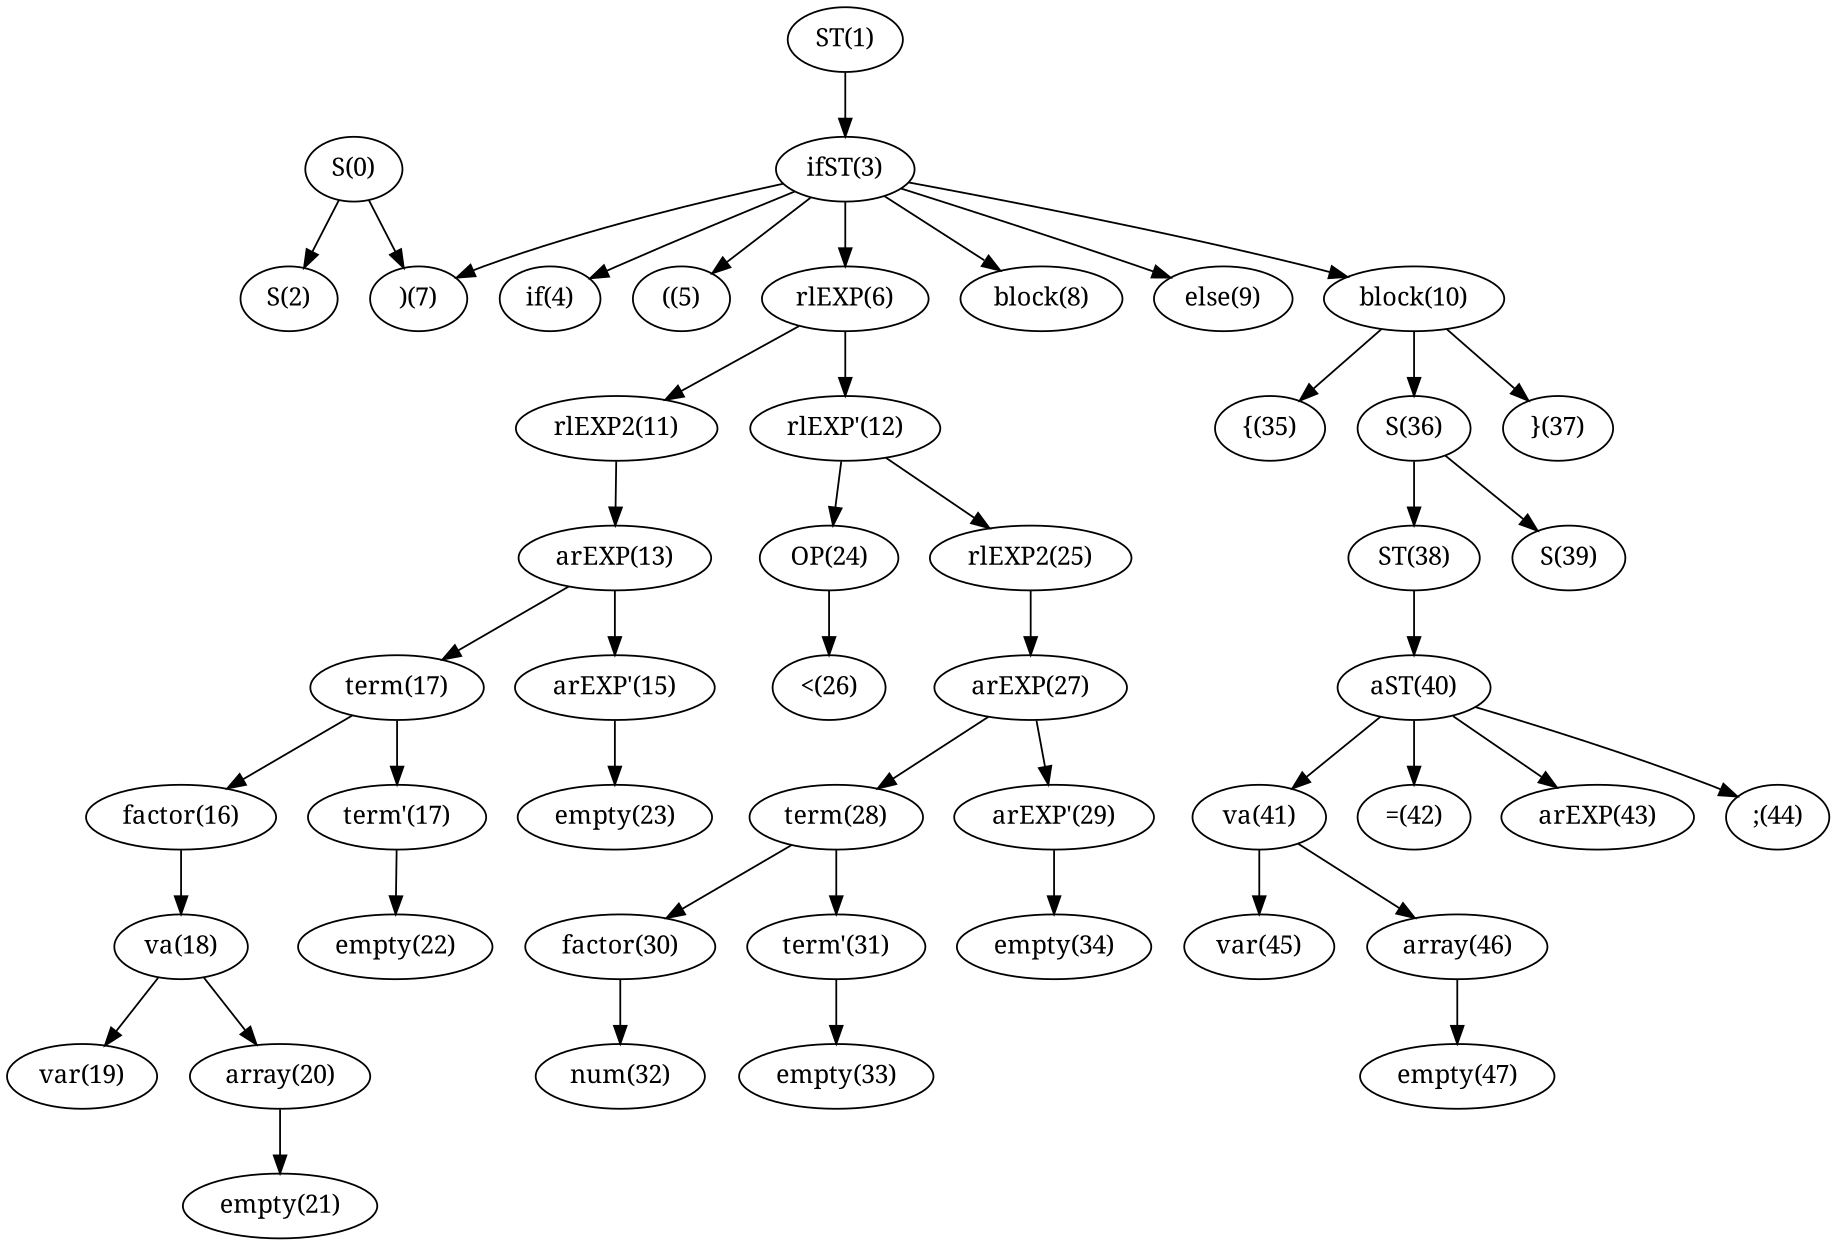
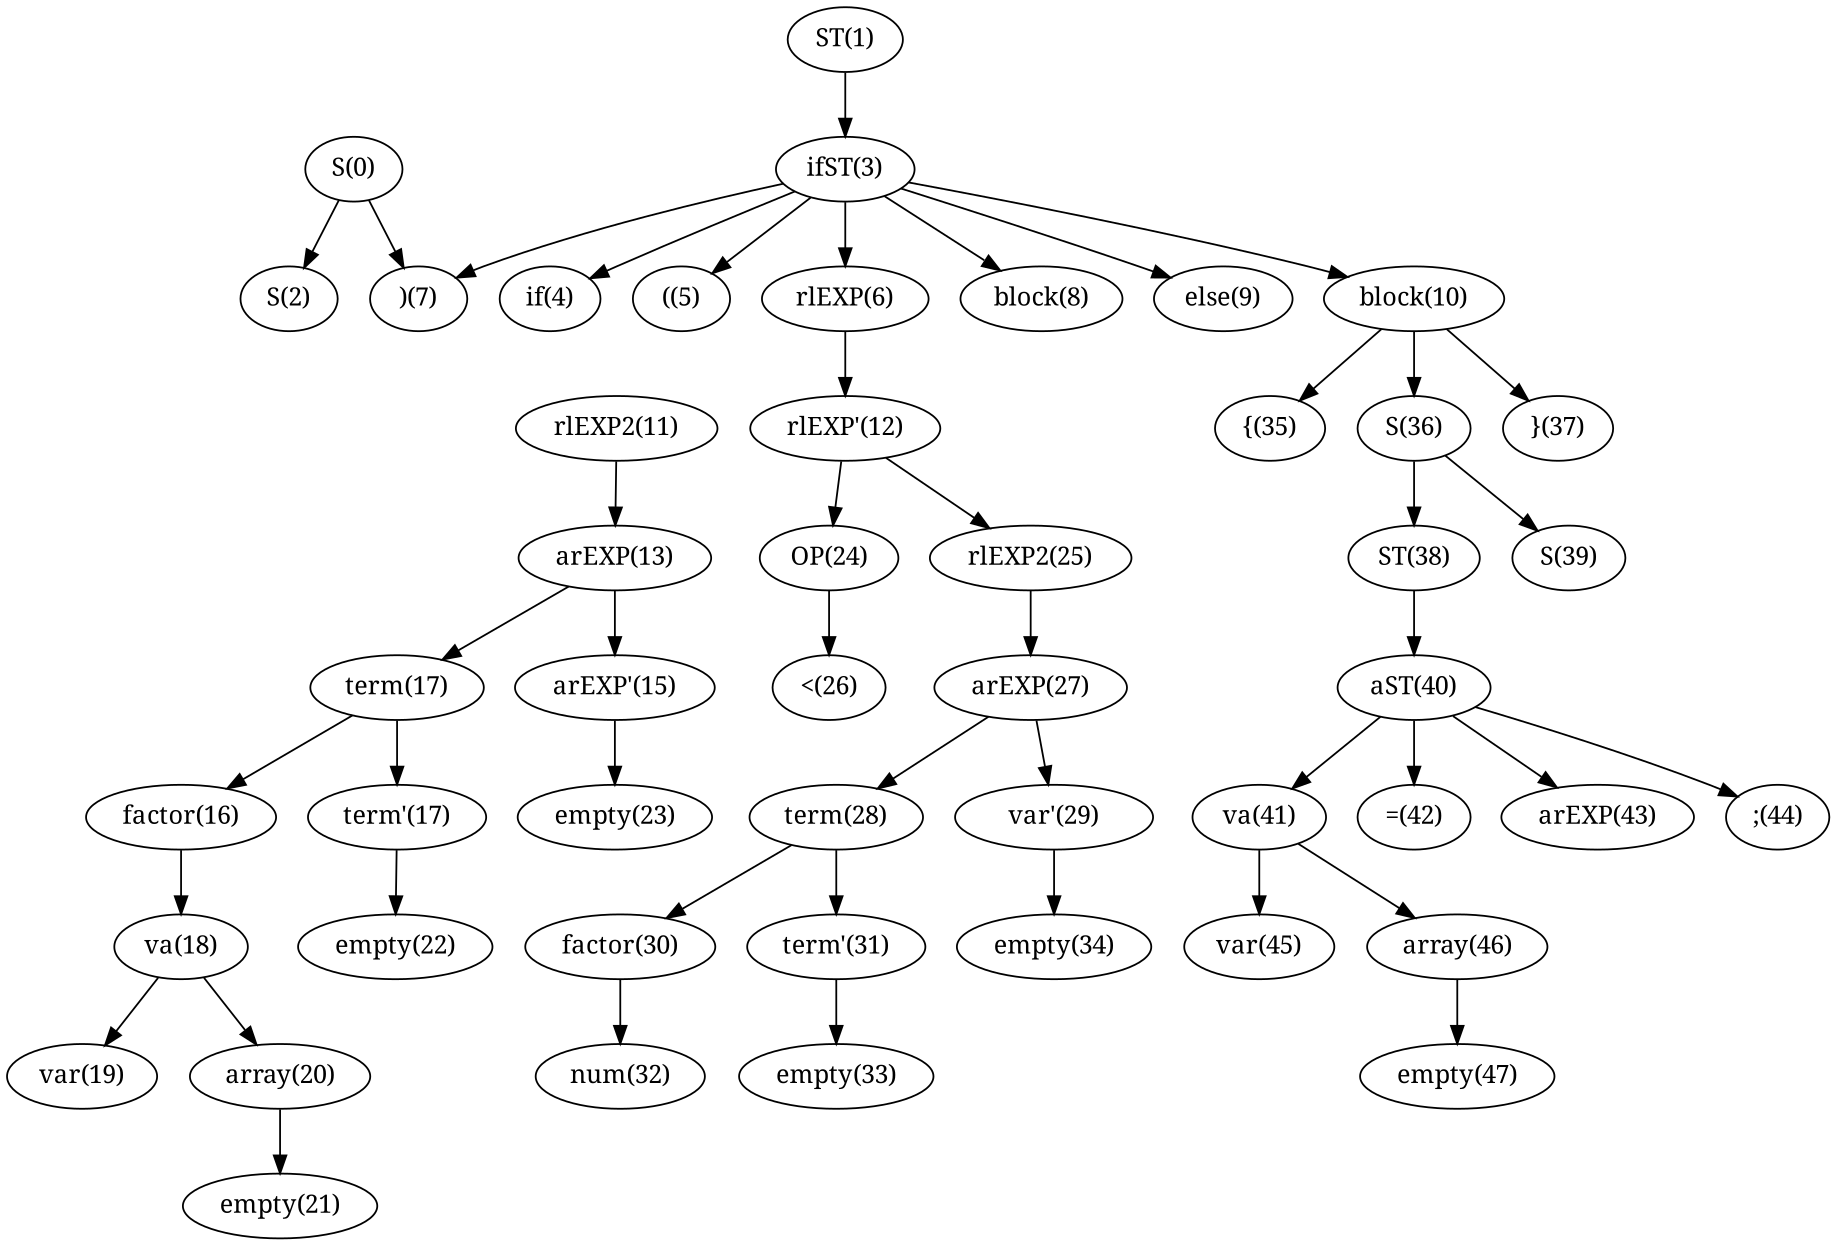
edge "rlEXP(6)" -> "rlEXP2(11)": removed
node "arEXP'(29)": label "arEXP'(29)" -> "var'(29)"
